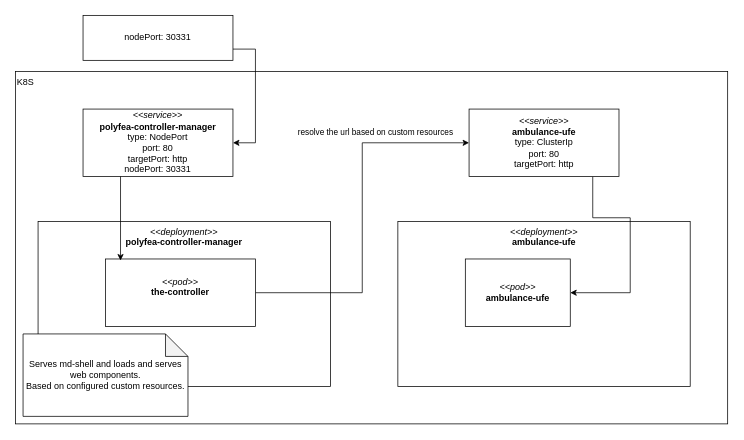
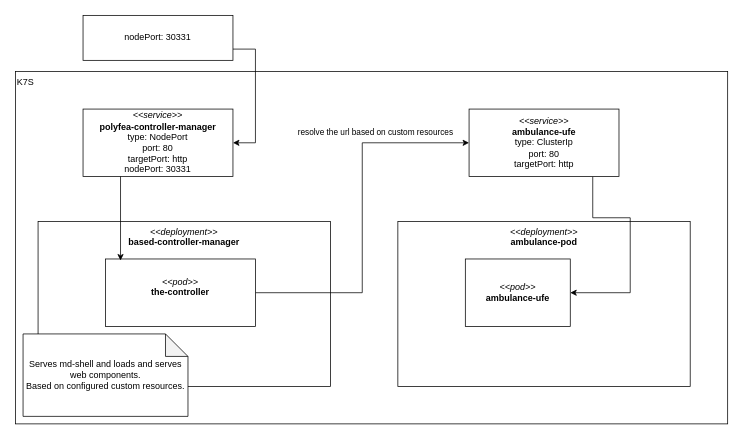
node "K8S": label "K8S" -> "K7S"
node "<<deployment>> polyfea-controller-manager": label "<<deployment>> polyfea-controller-manager" -> "<<deployment>> based-controller-manager"
node "<<deployment>> ambulance-ufe": label "<<deployment>> ambulance-ufe" -> "<<deployment>> ambulance-pod"
